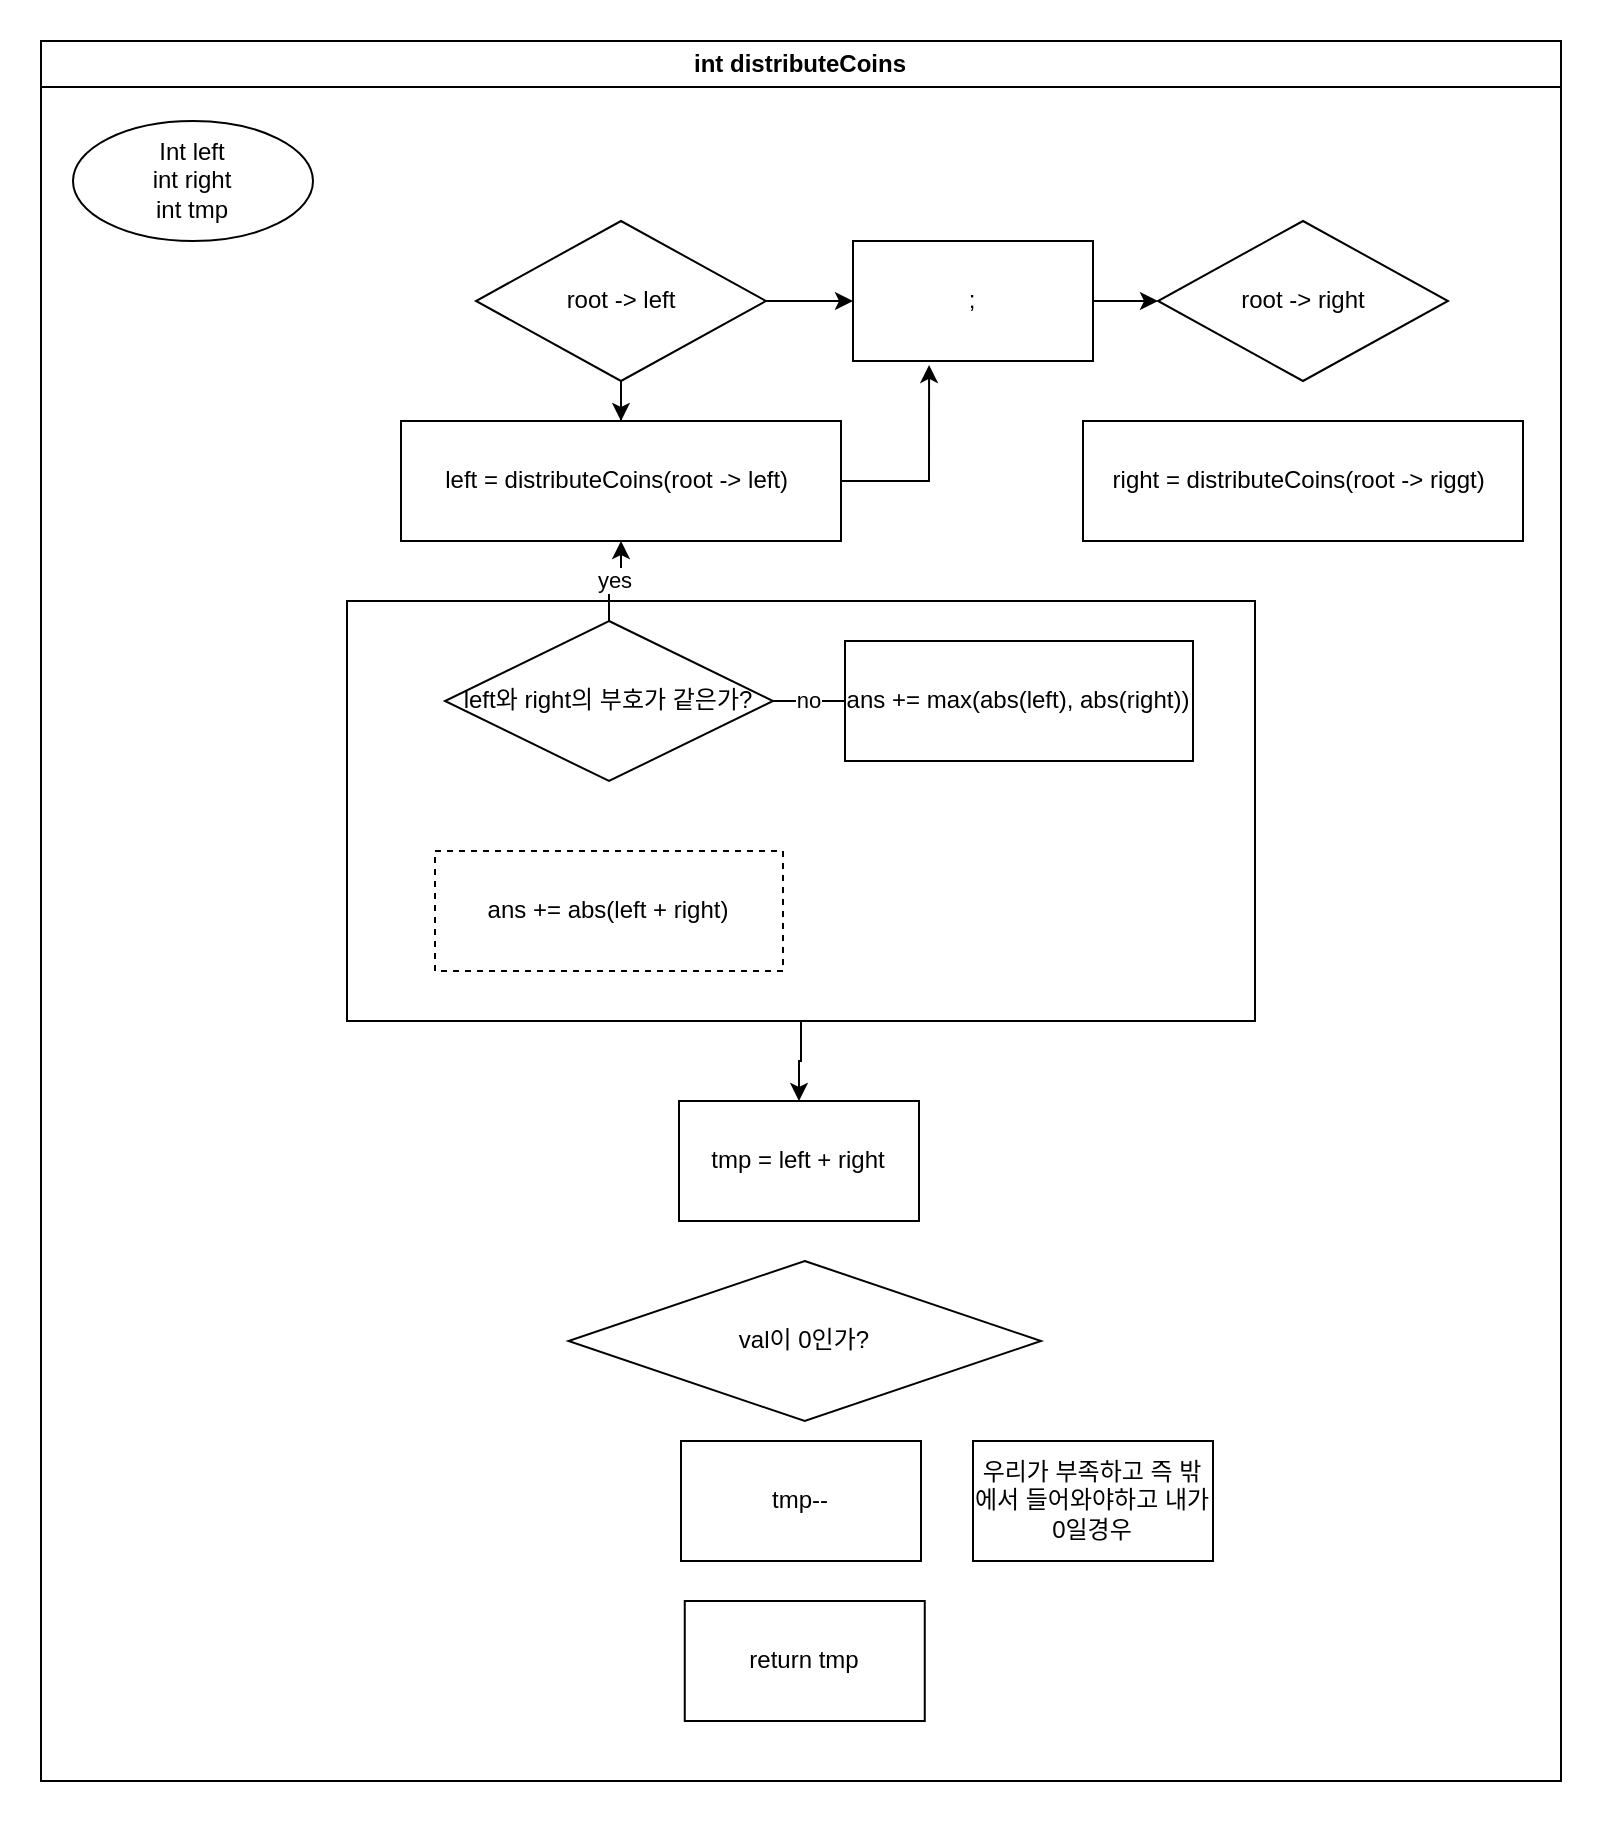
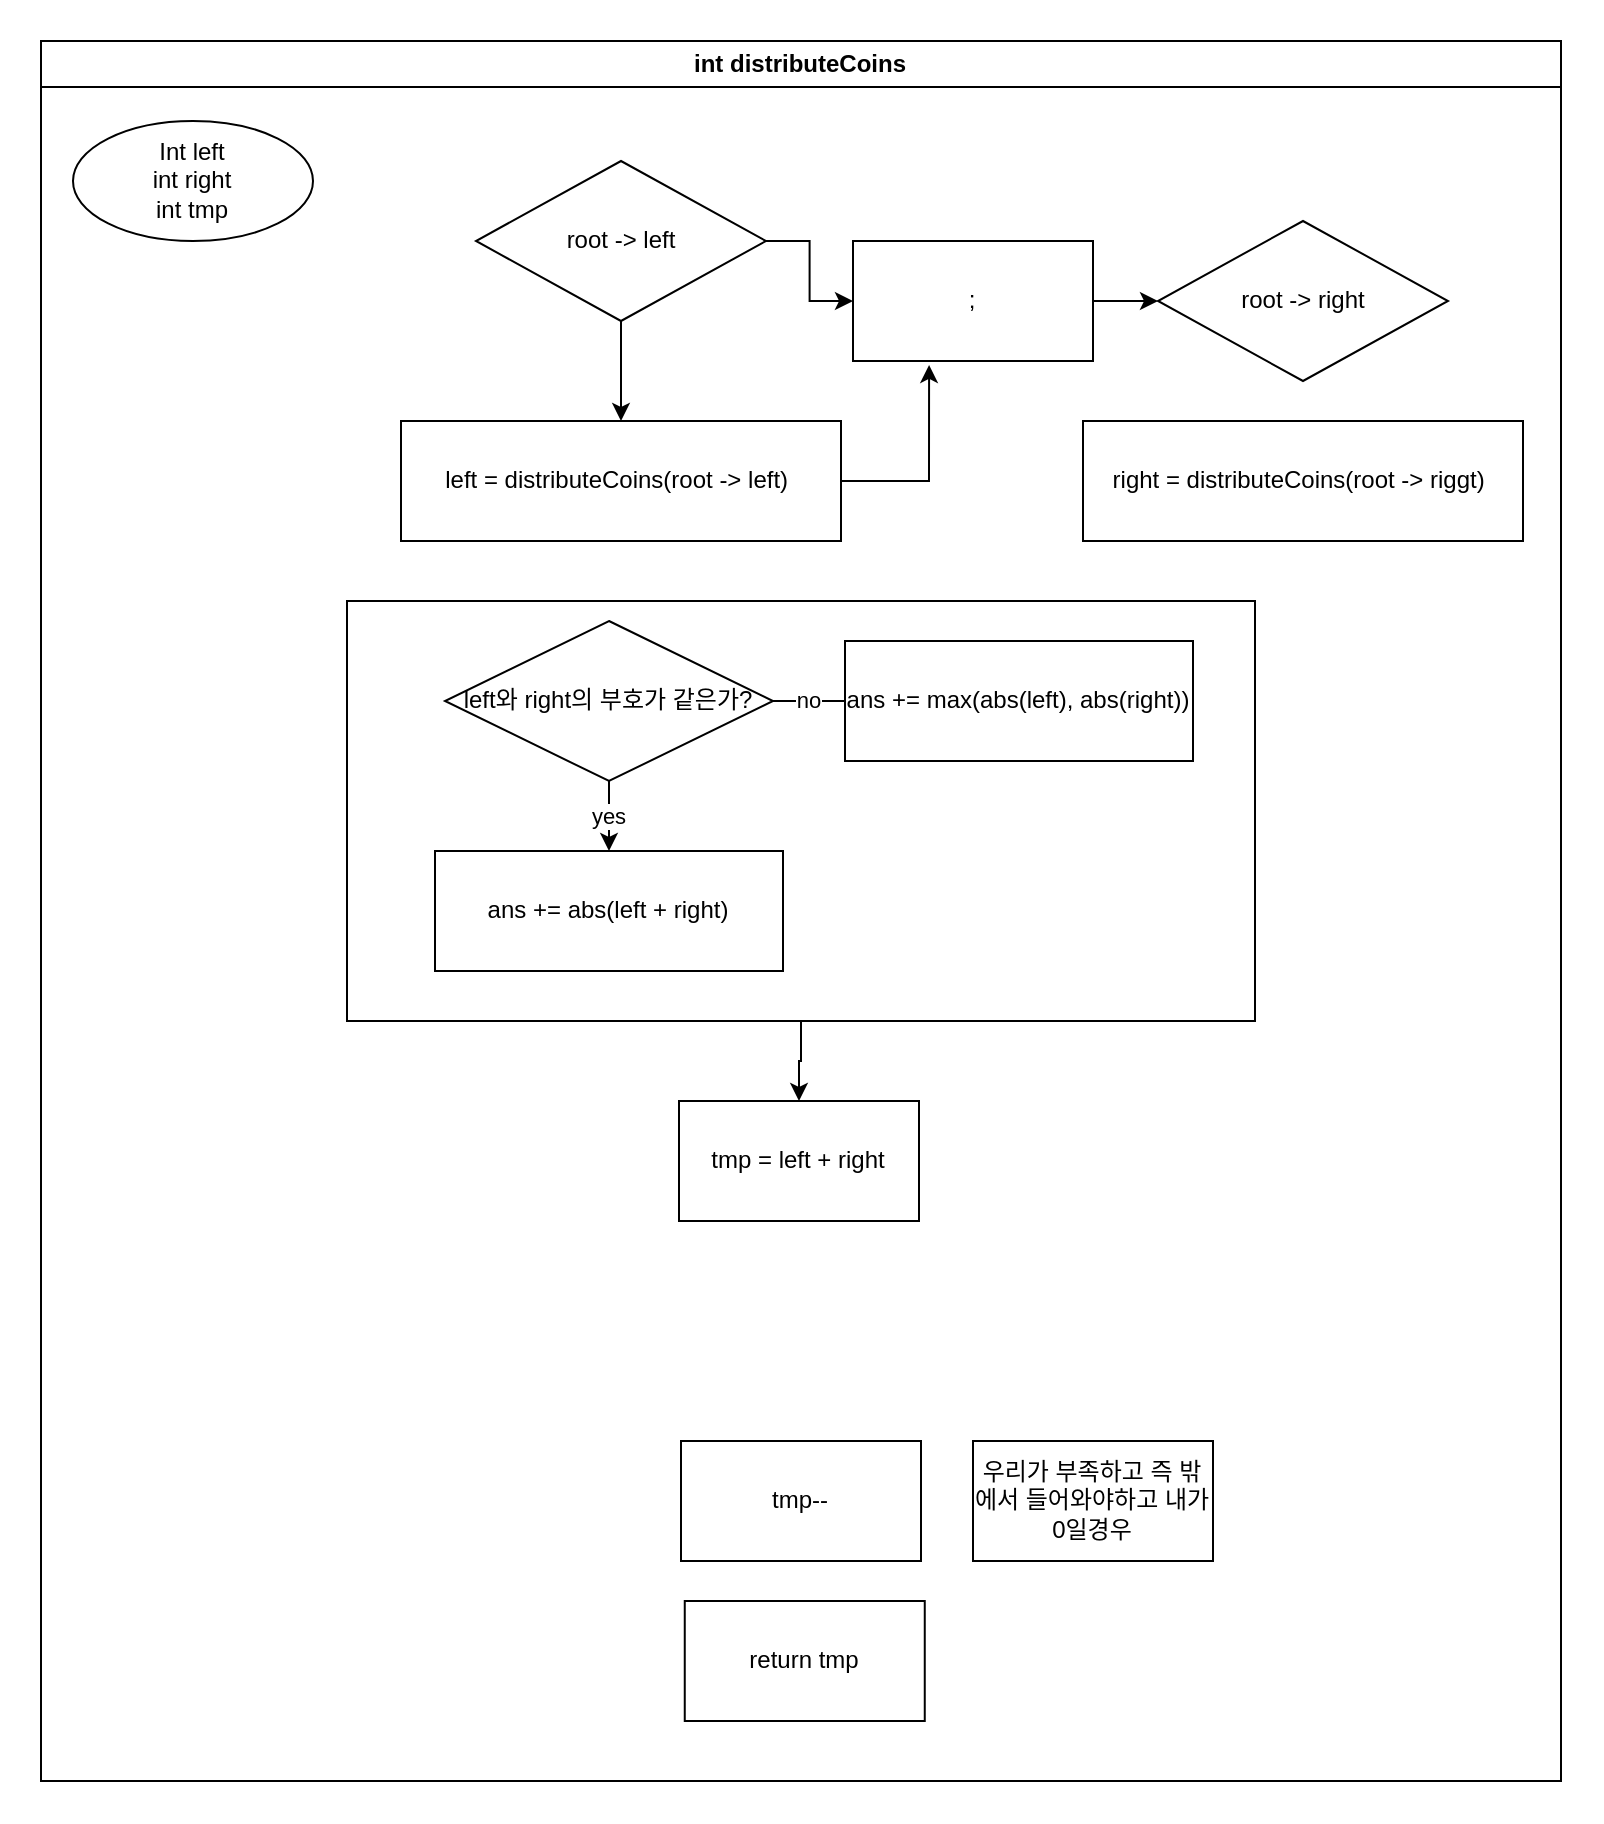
node "root -> left": moved (621, 301) -> (621, 241)
edge "left와 right의 부호가 같은가?" -> "left = distributeCoins(root -> left)": now "left와 right의 부호가 같은가?" -> "ans += abs(left + right)"
node "ans += abs(left + right)": style dashed -> solid
node "val이 0인가?": removed
